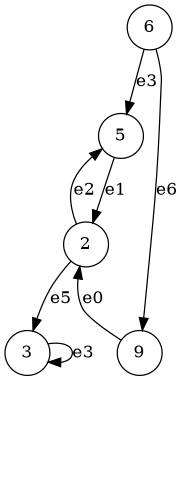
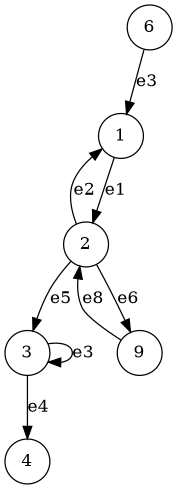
node "5": label "5" -> "1"
edge "6" -> "9": now "2" -> "9"
edge "9" -> "2": label "e0" -> "e8"
node "4": added
